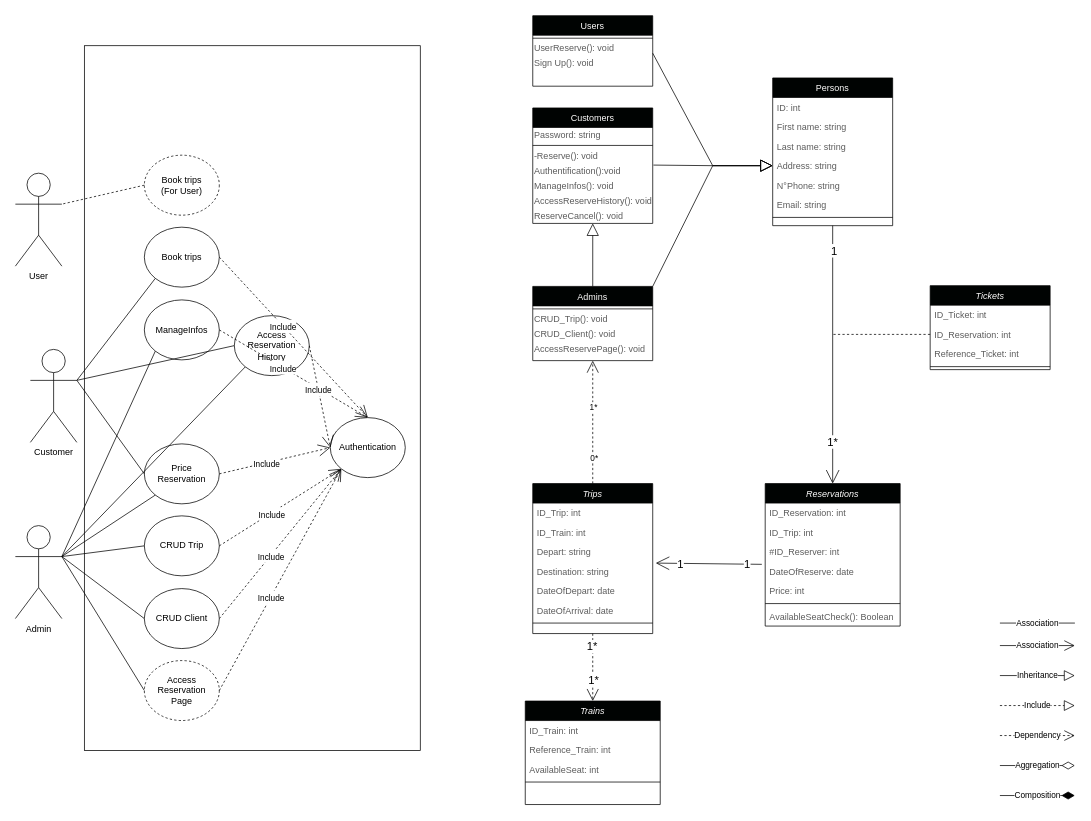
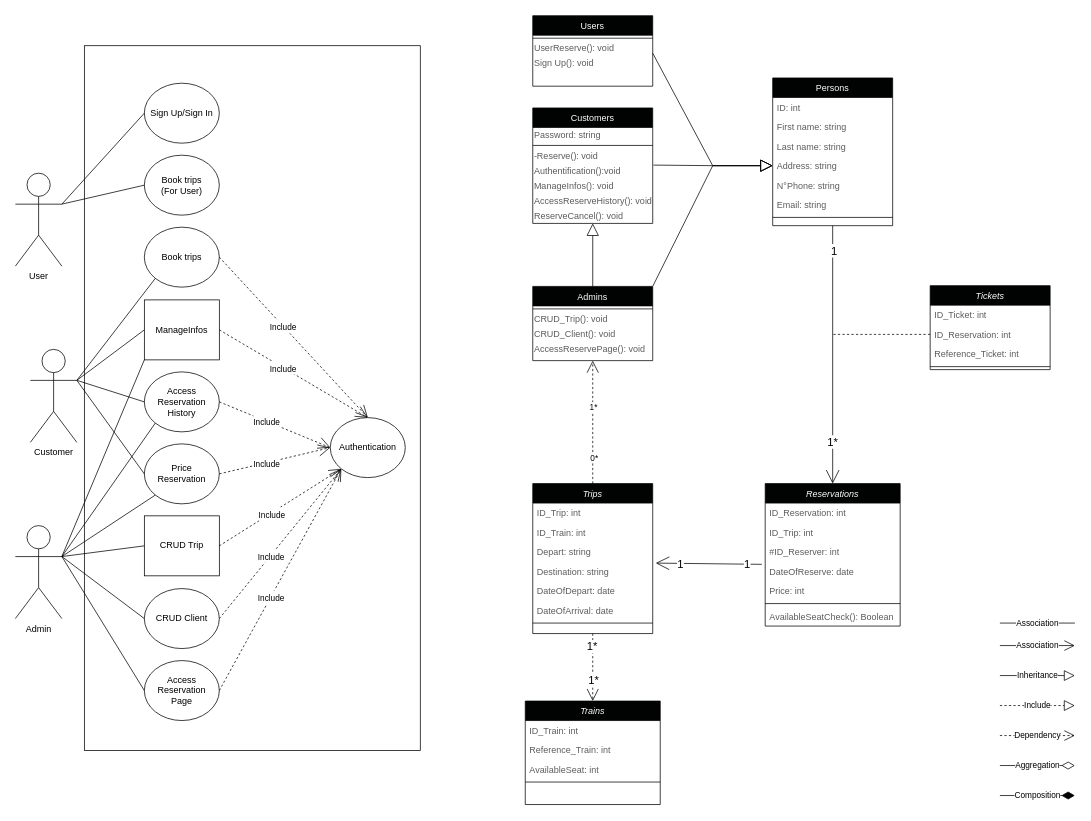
node "Sign Up/Sign In": added
edge "Sign Up/Sign In" -- "User": added
node "Book trips (For User)": style dashed -> solid
edge "Book trips (For User)" -- "User": style dashed -> solid
node "ManageInfos": shape ellipse -> rectangle
node "Access Reservation History": moved (272, 345) -> (182, 402)
edge "ManageInfos" -- "Customer": added
node "CRUD Trip": shape ellipse -> rectangle
node "Access Reservation Page": style dashed -> solid
